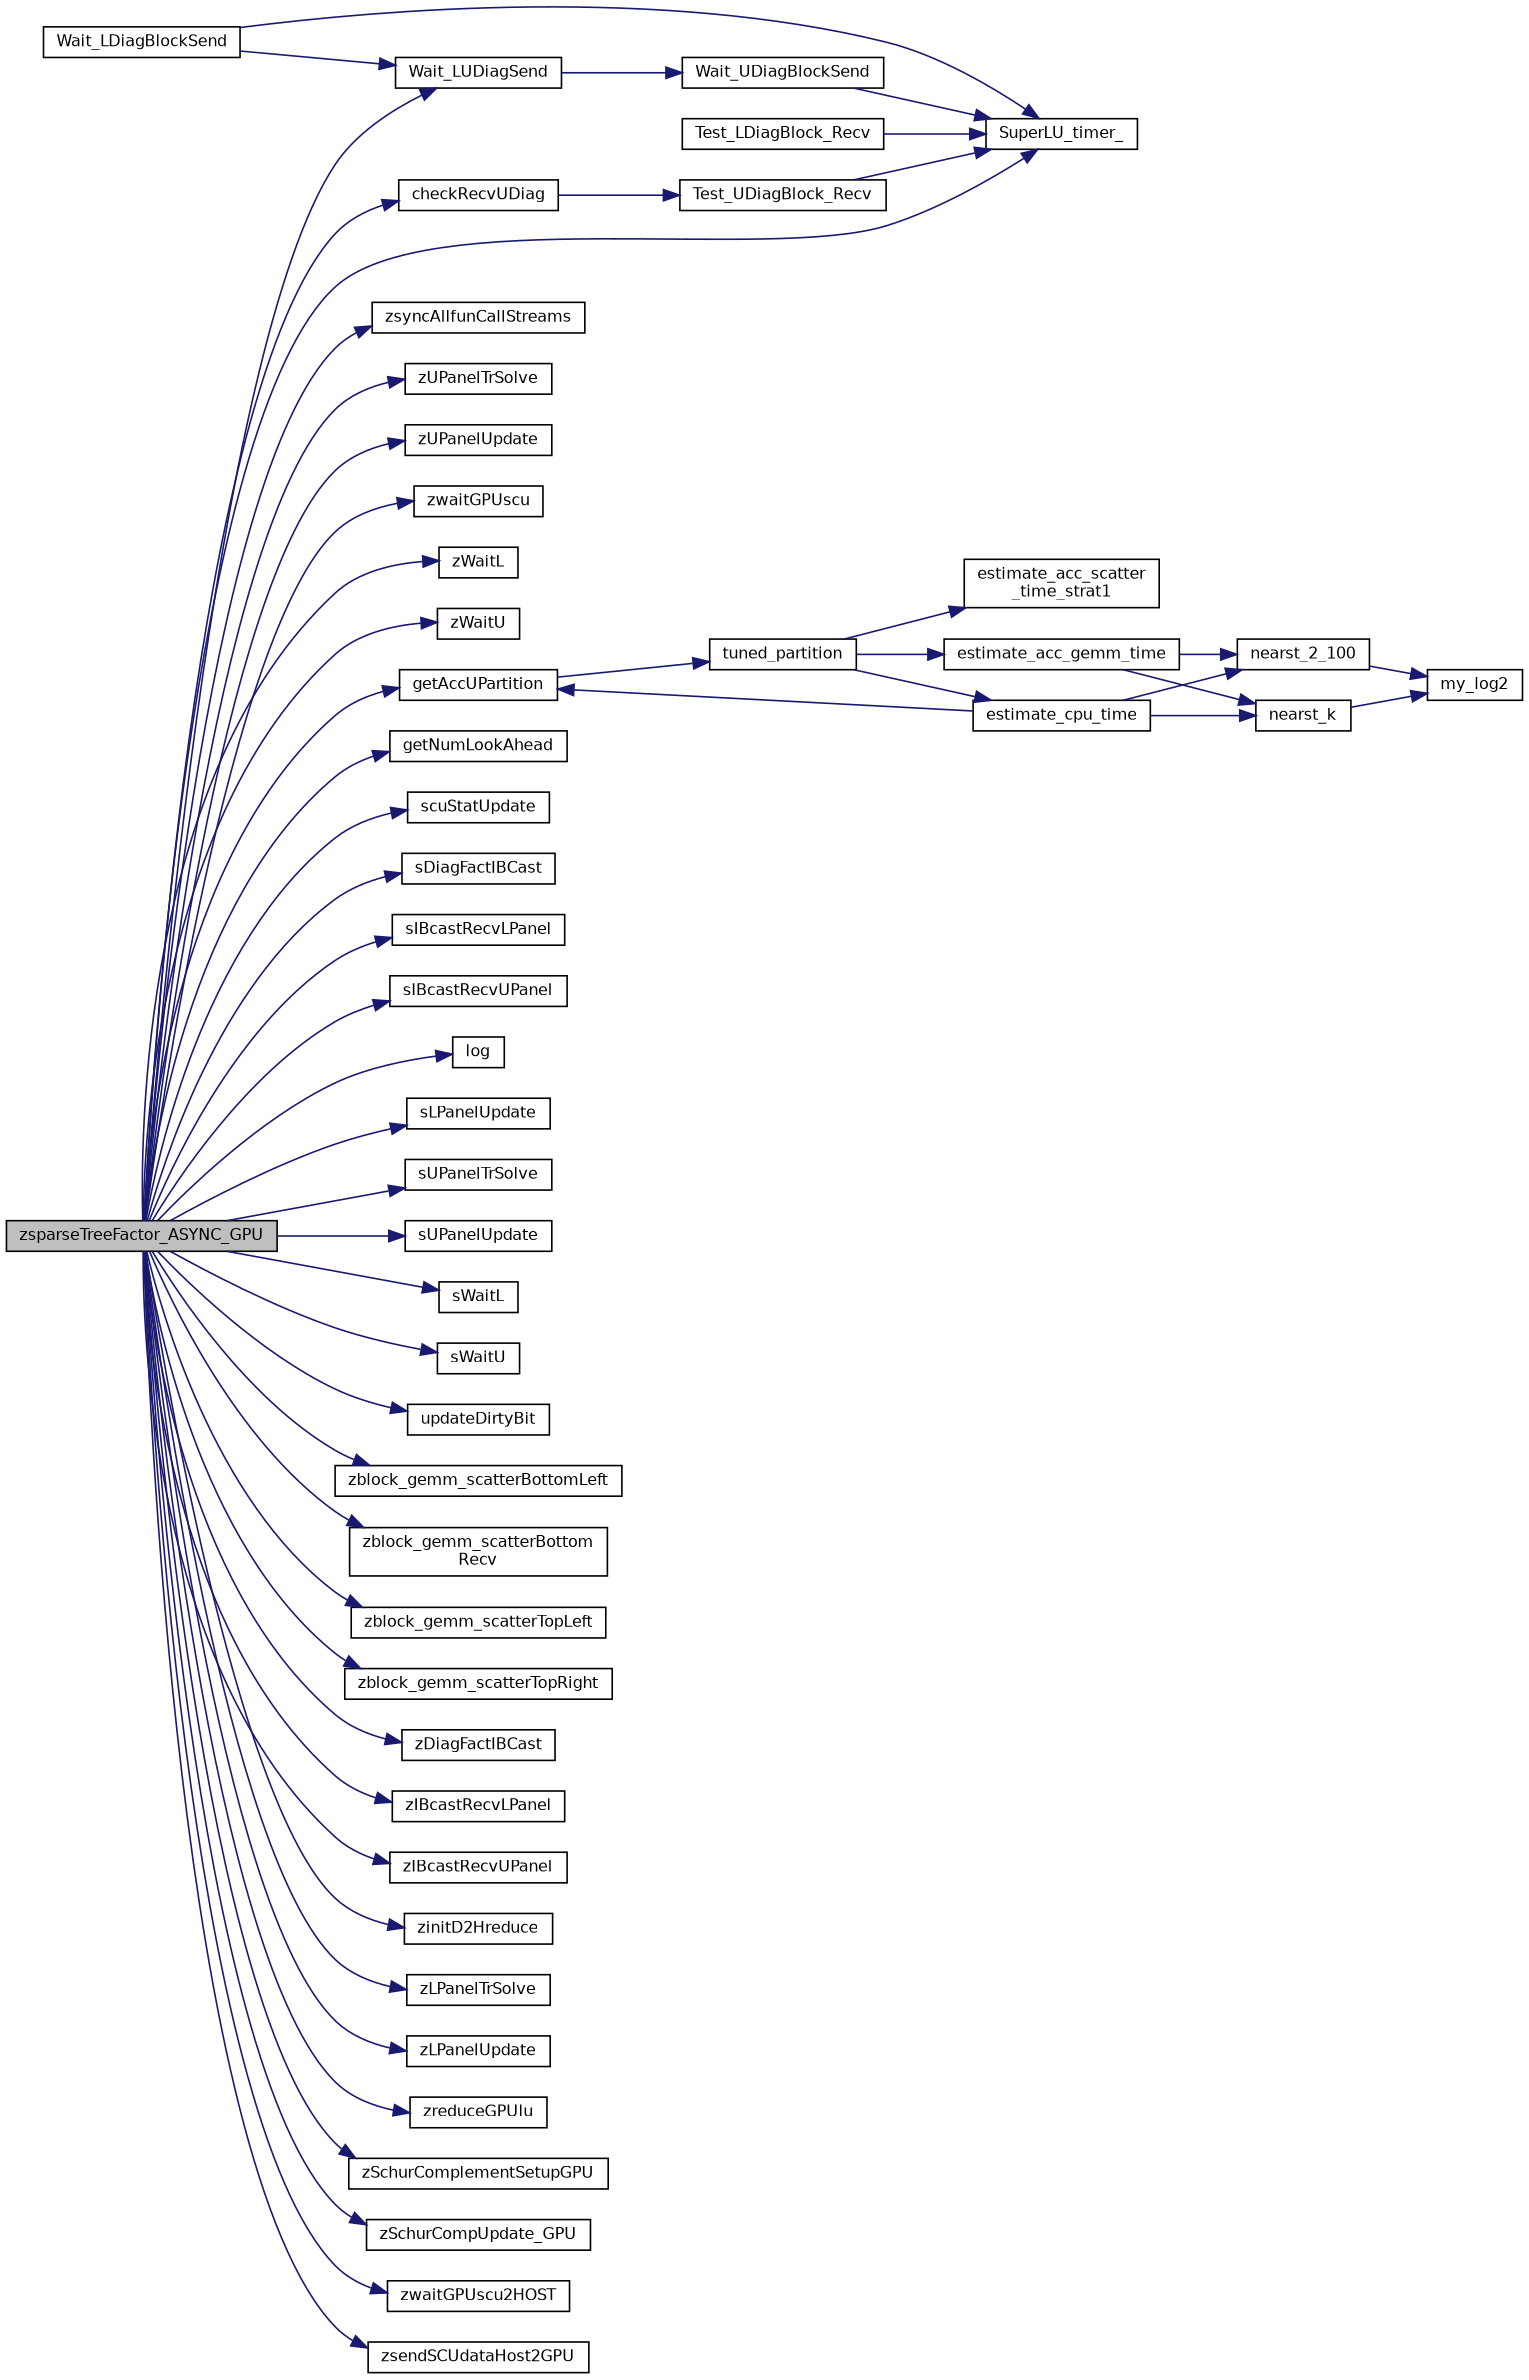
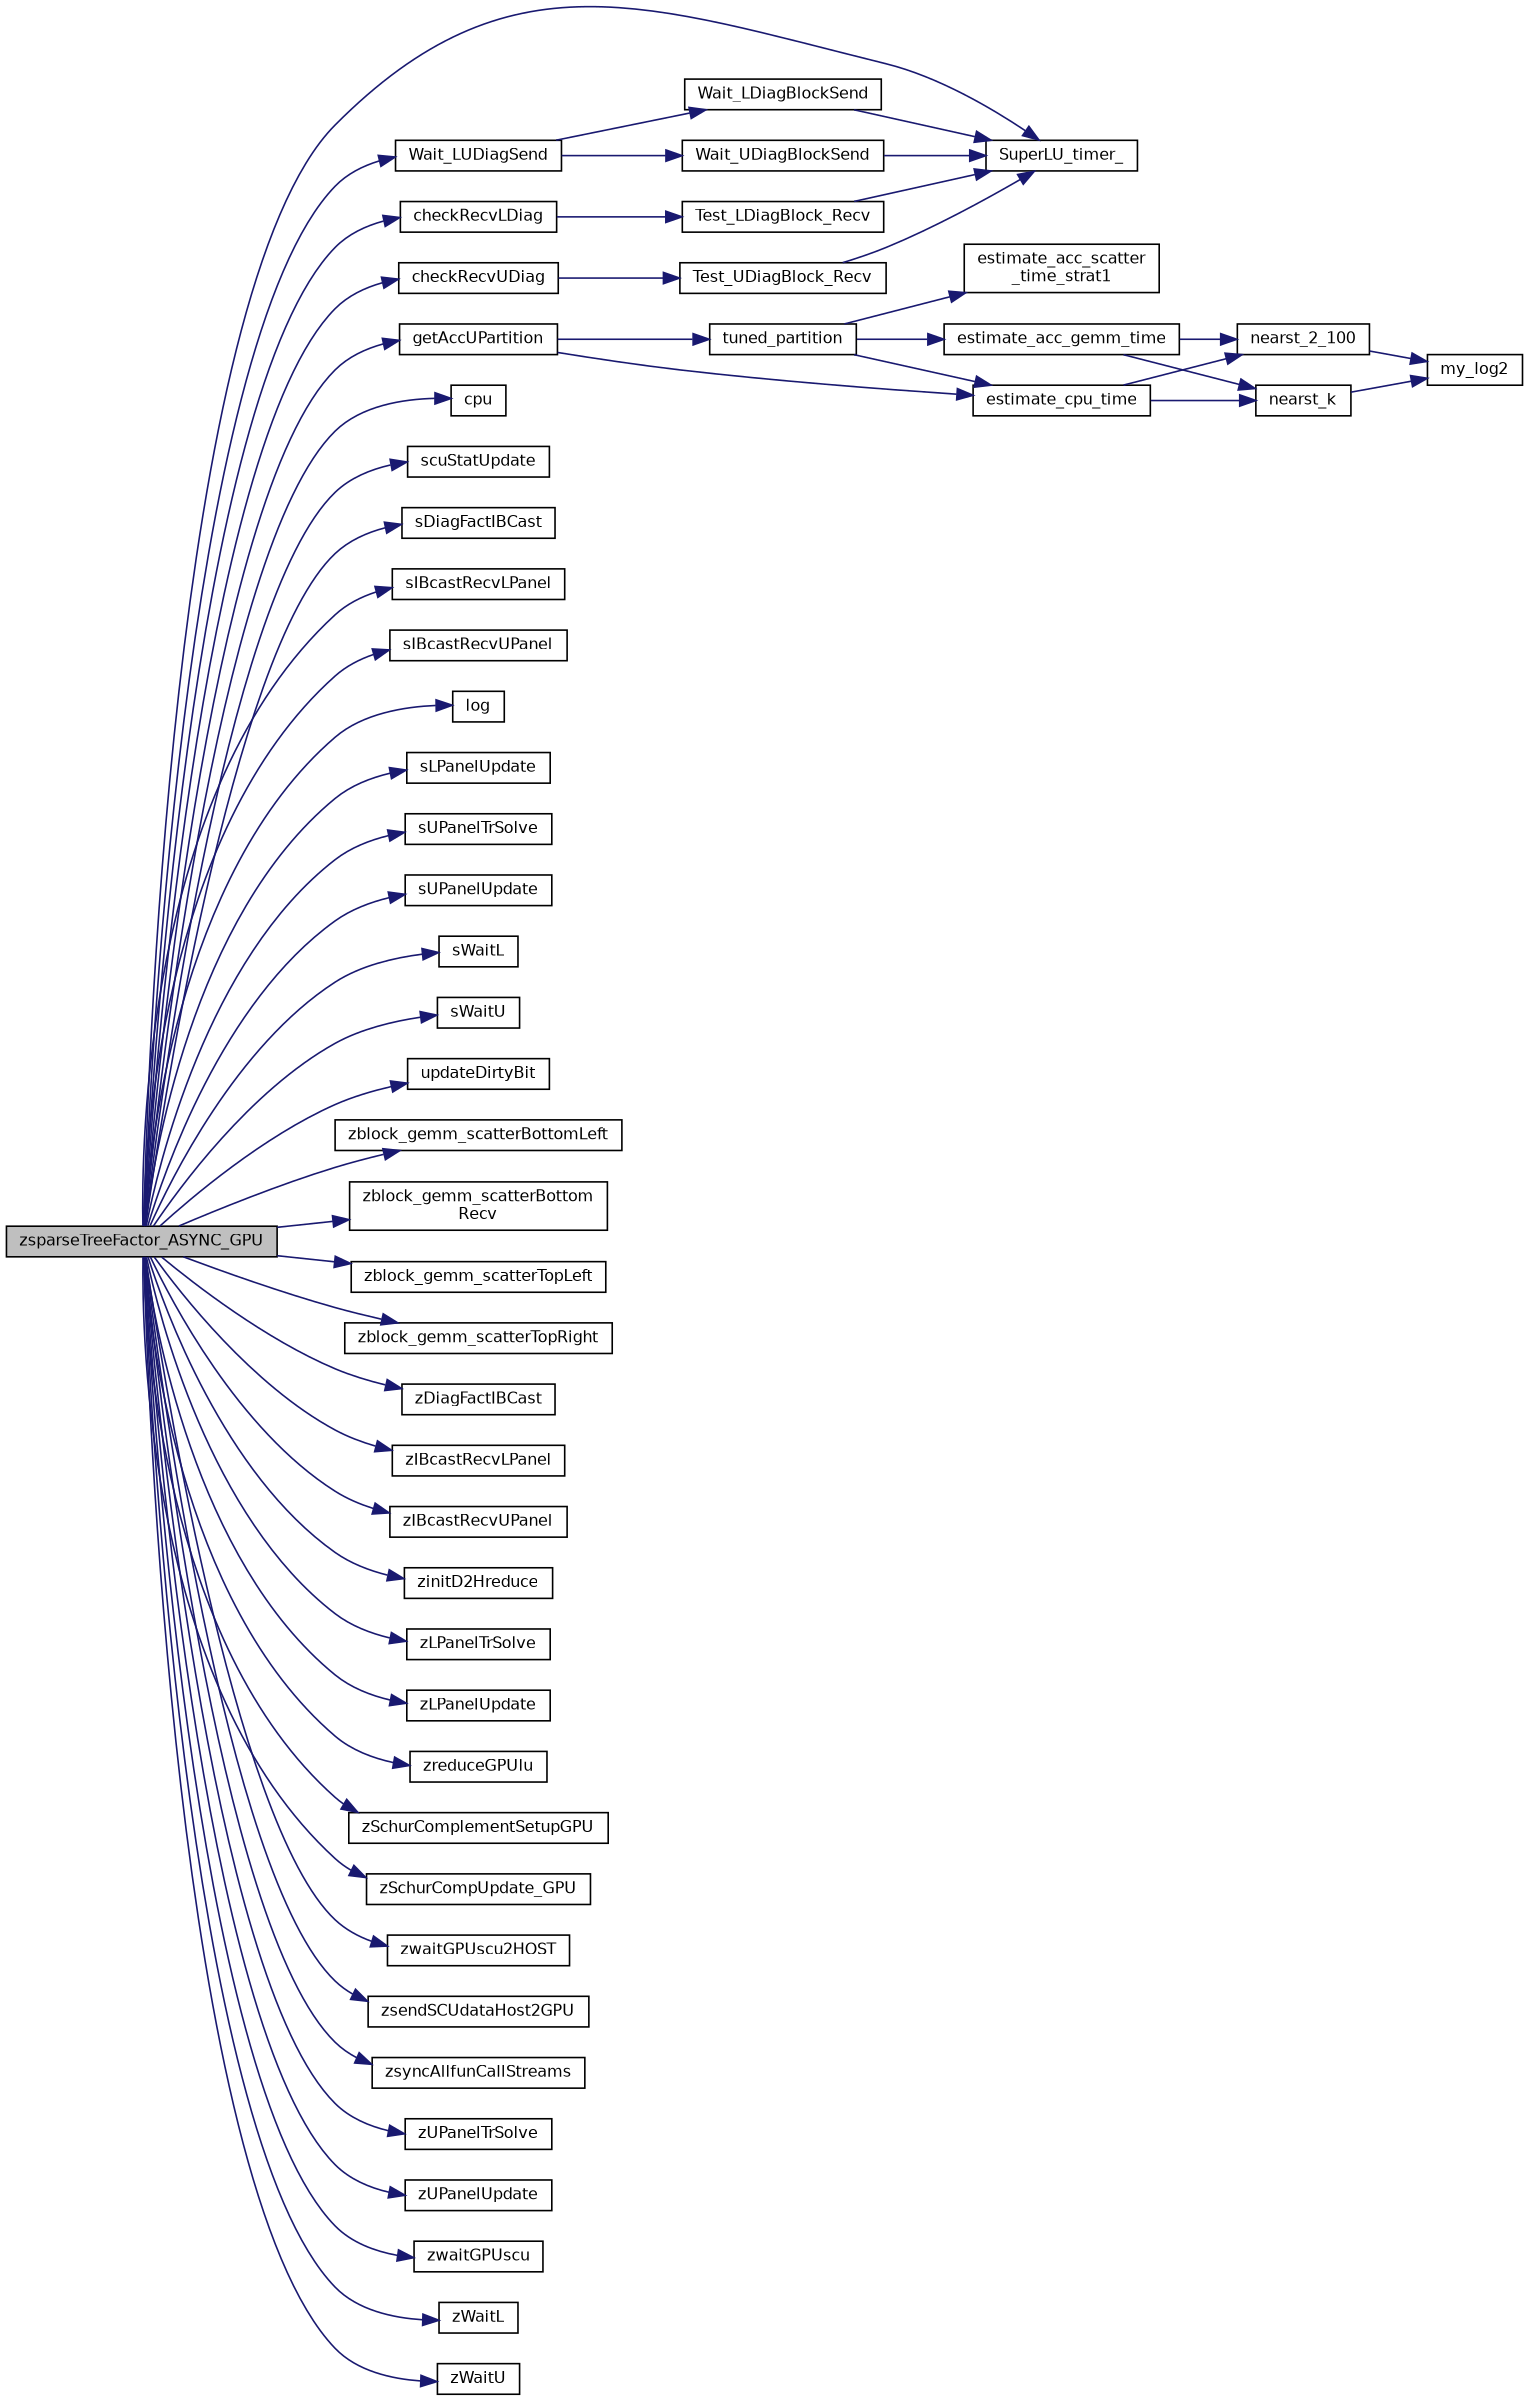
edge "Wait_LDiagBlockSend" -> "Wait_LUDiagSend": reversed
node "checkRecvLDiag": added
edge "estimate_cpu_time" -> "getAccUPartition": reversed
node "getNumLookAhead": label "getNumLookAhead" -> "cpu"
